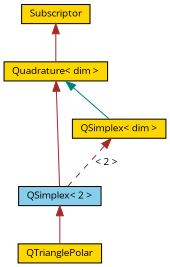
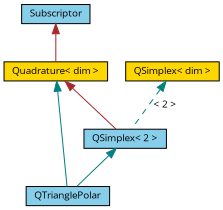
node "Subscriptor": fillcolor gold -> skyblue
edge "QSimplex< dim >" -> "Quadrature< dim >": now "QTrianglePolar" -> "Quadrature< dim >"
edge "QSimplex< 2 >" -> "QSimplex< dim >": color brown -> teal
edge "QTrianglePolar" -> "QSimplex< 2 >": color brown -> teal
node "QTrianglePolar": fillcolor gold -> skyblue
